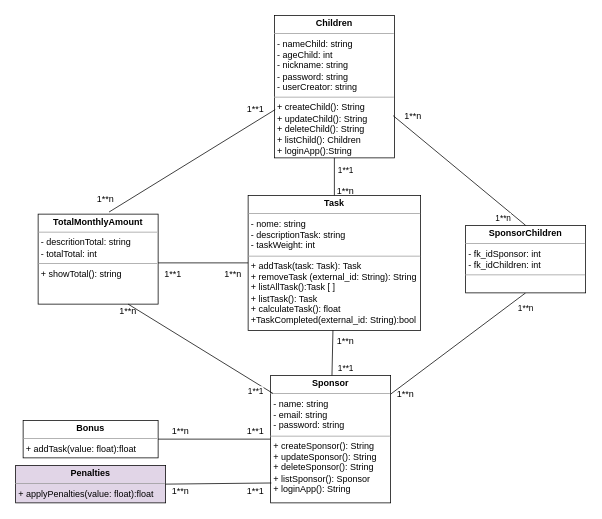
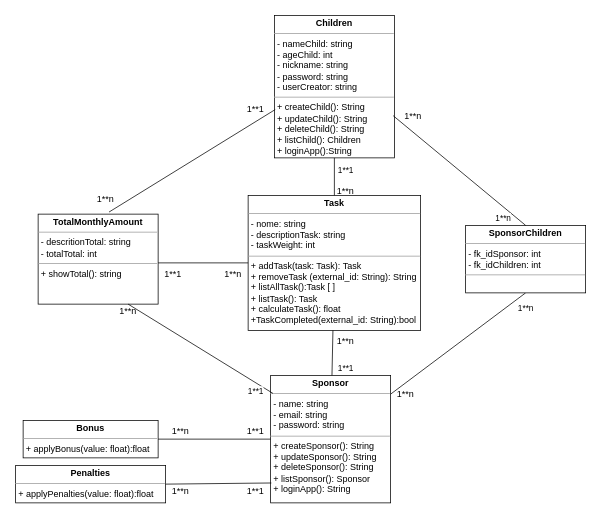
node "Bonus + addTask(value: float):float": label "Bonus + addTask(value: float):float" -> "Bonus + applyBonus(value: float):float"
node "Penalties + applyPenalties(value: float):float": fillcolor #e1d5e7 -> #ffffff
